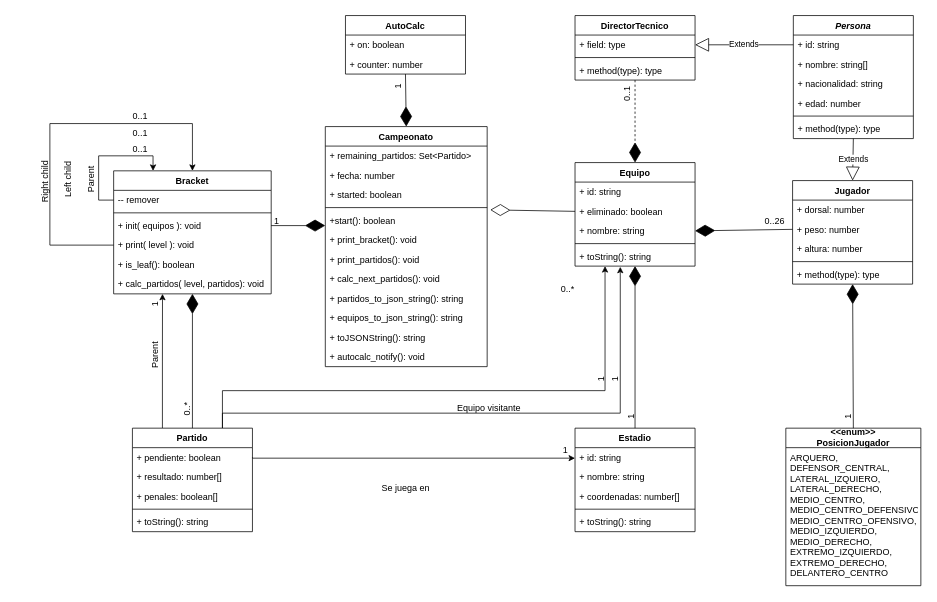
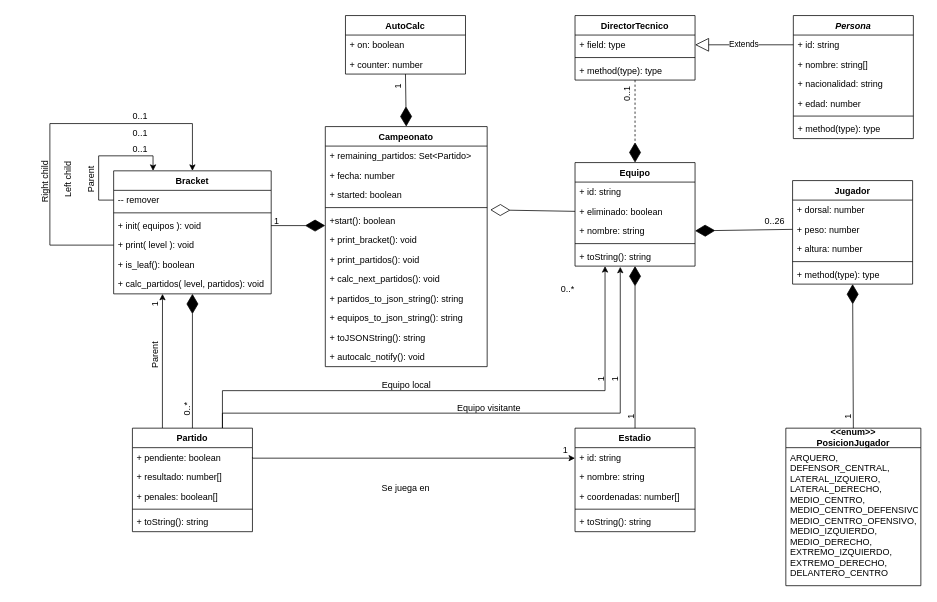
edge "Persona" -> "Jugador": removed, label "Extends"
node "Equipo local": added
